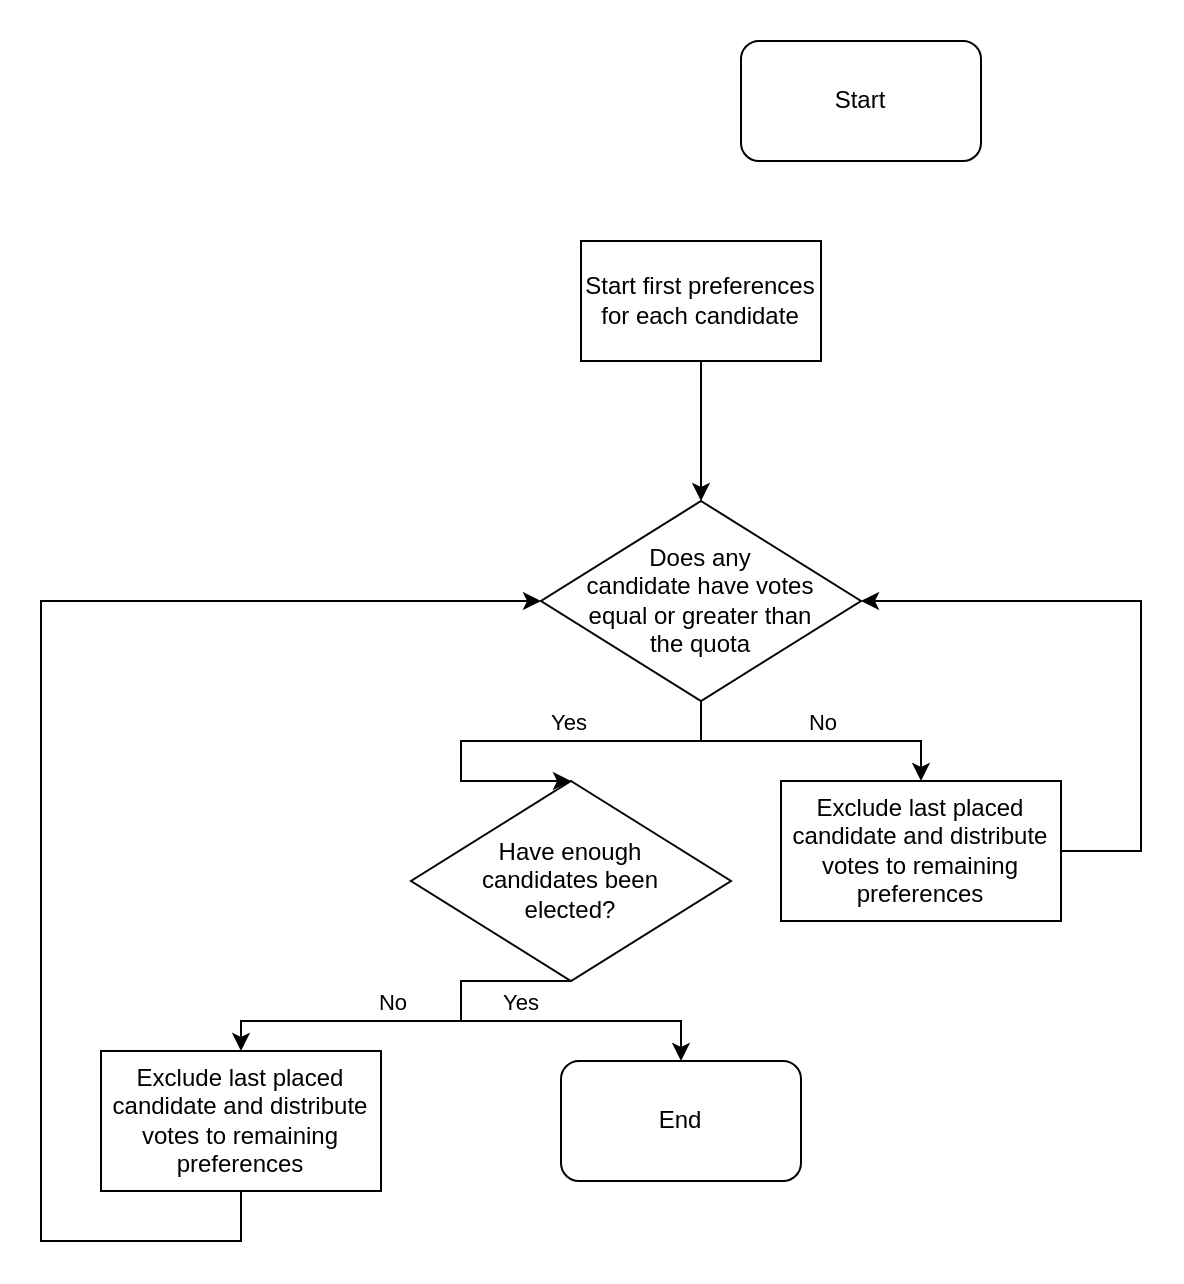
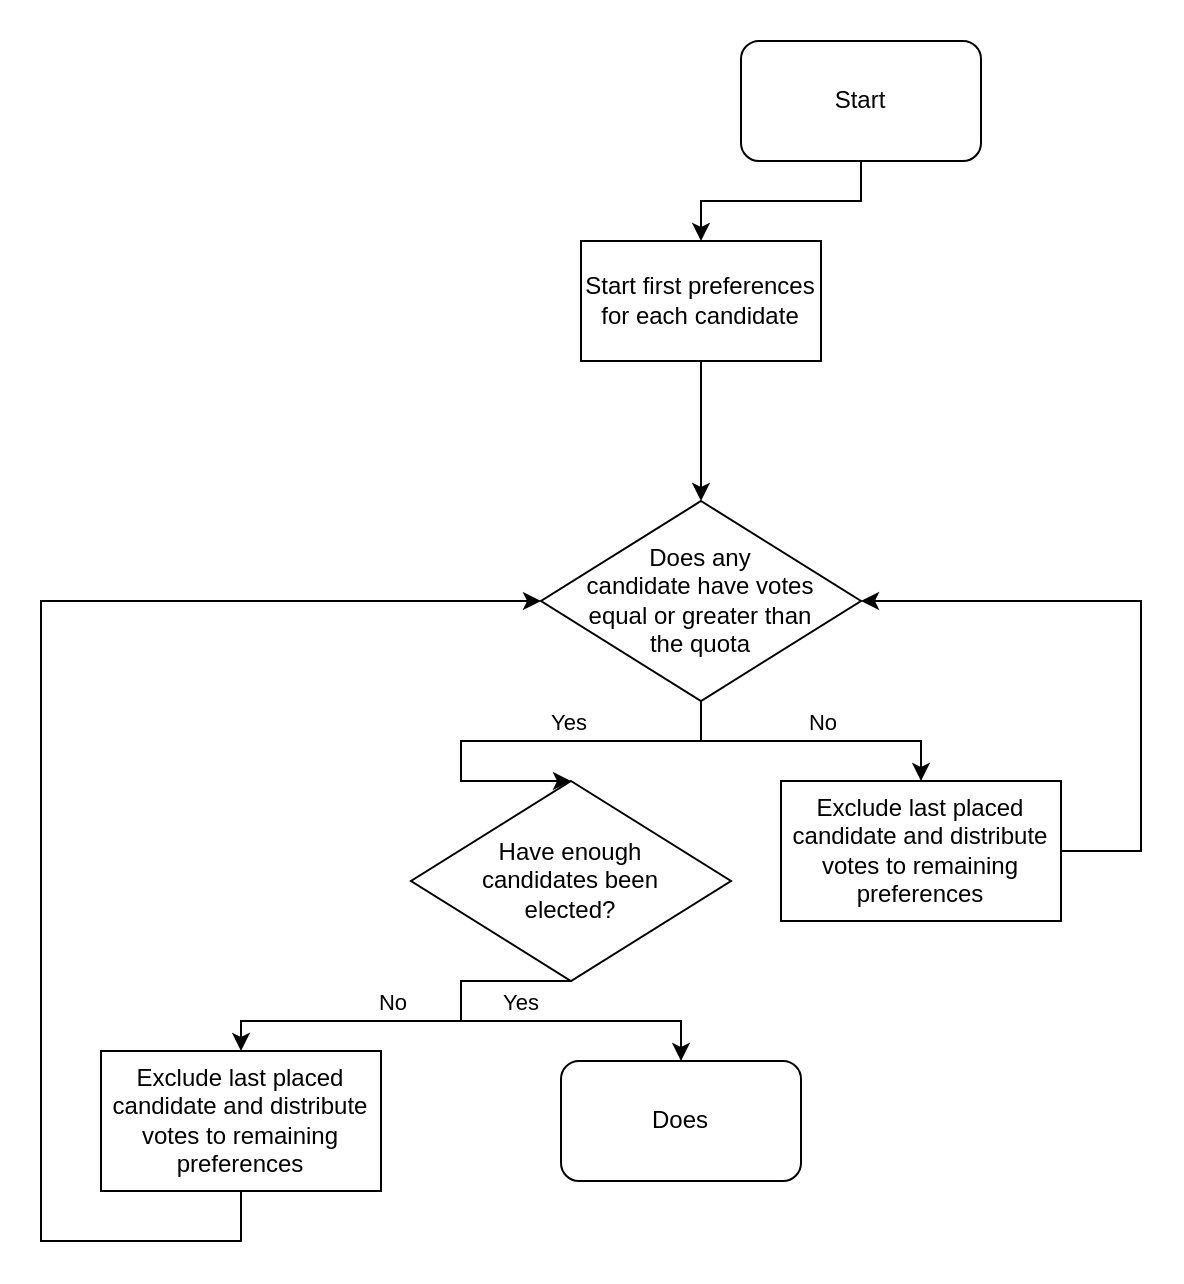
edge "Start" -> "Start first preferences for each candidate": added
node "End": label "End" -> "Does"
